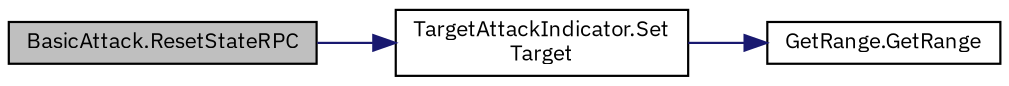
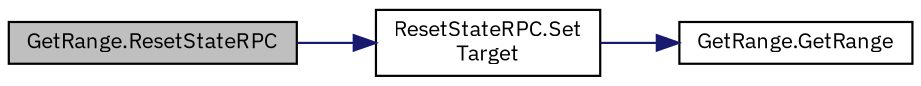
node "BasicAttack.ResetStateRPC": label "BasicAttack.ResetStateRPC" -> "GetRange.ResetStateRPC"
node "TargetAttackIndicator.Set Target": label "TargetAttackIndicator.Set Target" -> "ResetStateRPC.Set Target"
